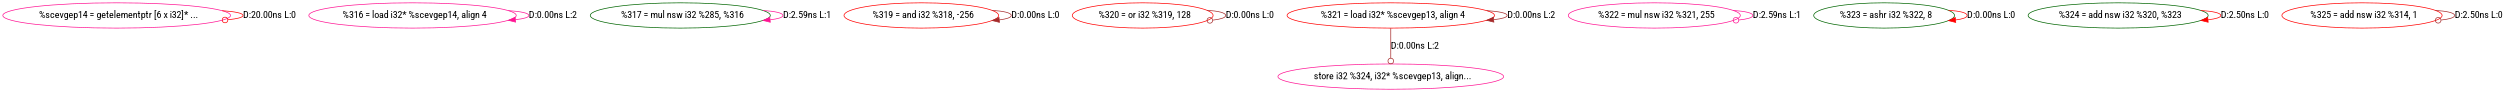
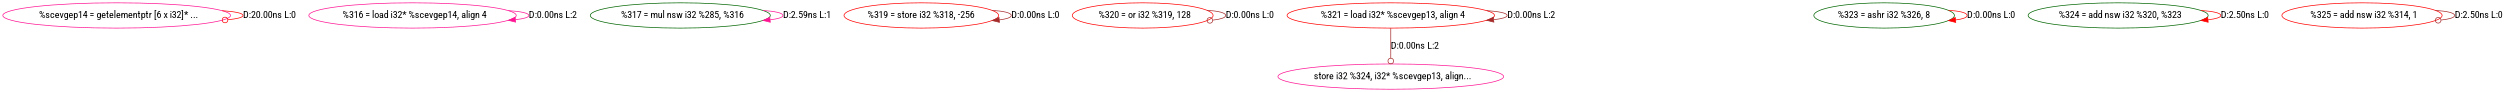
node "%319 = and i32 %318, -256": label "%319 = and i32 %318, -256" -> "%319 = store i32 %318, -256"
node "%322 = mul nsw i32 %321, 255": removed
node "%323 = ashr i32 %322, 8": label "%323 = ashr i32 %322, 8" -> "%323 = ashr i32 %326, 8"
